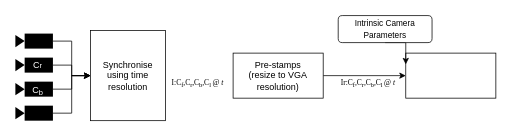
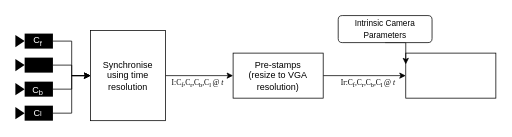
node "Cf": added
node "Cr": removed
edge "Synchronise using time resolution" -> "Pre-stamps (resize to VGA resolution)": added
node "Cl": added
